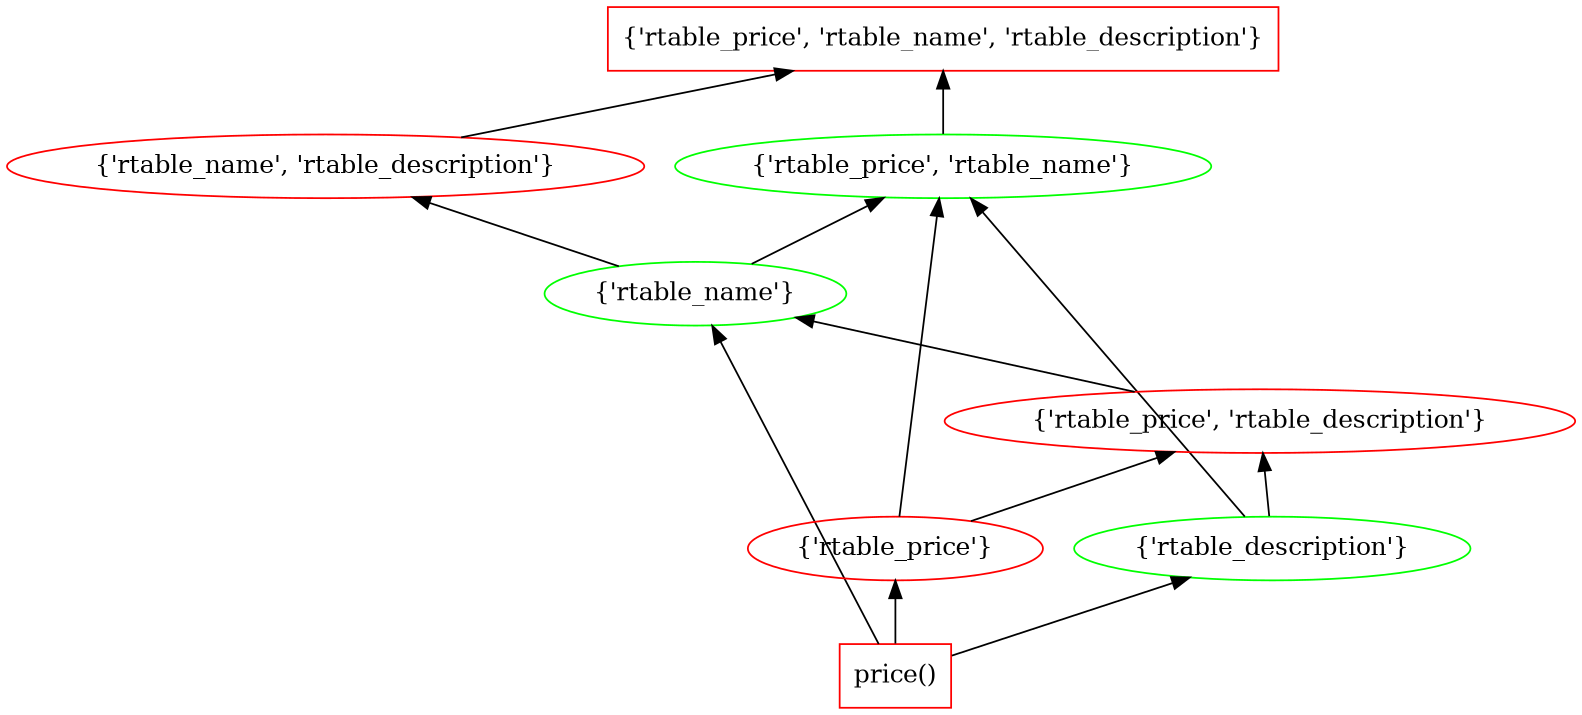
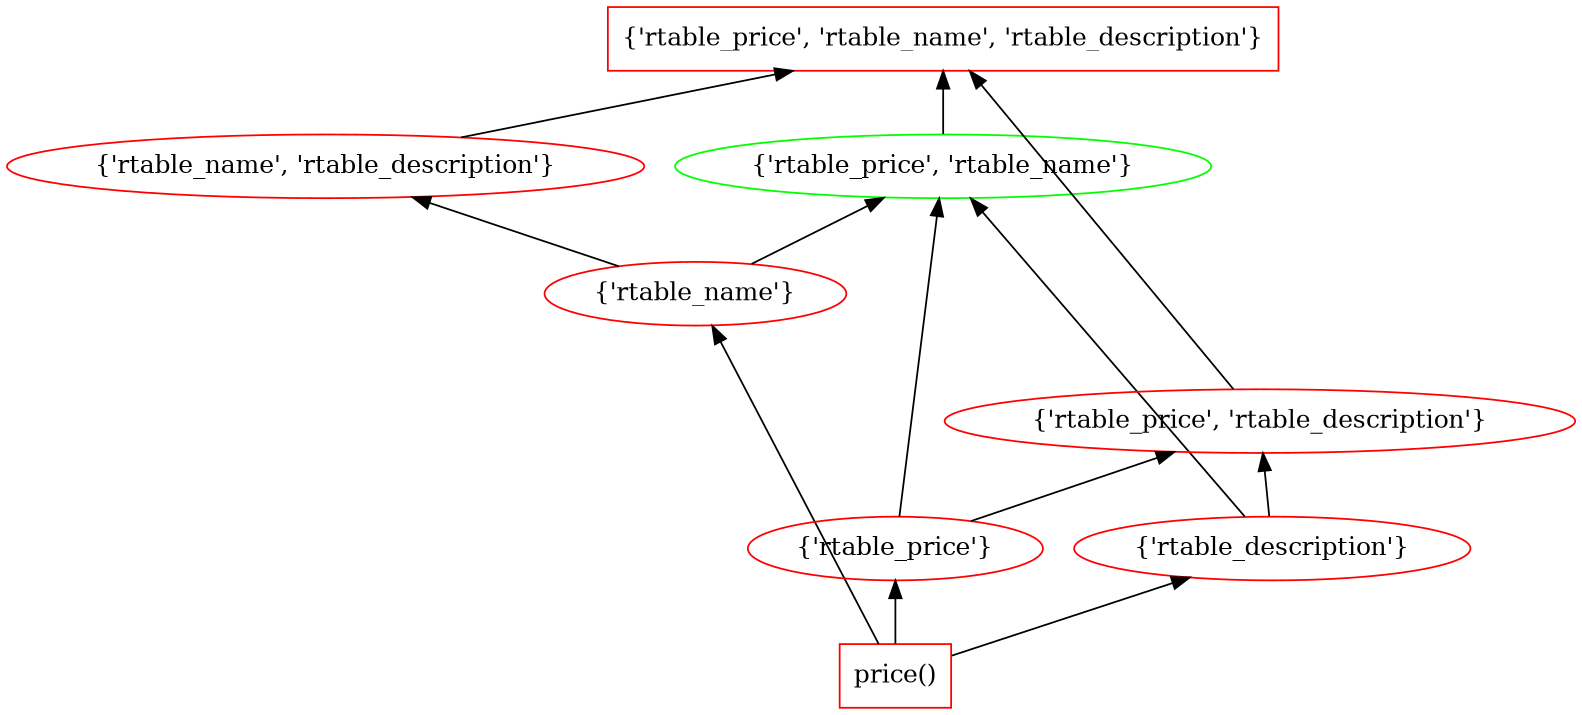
node "{'rtable_name'}": color green -> red
edge "{'rtable_price', 'rtable_description'}" -> "{'rtable_name'}": now "{'rtable_price', 'rtable_description'}" -> "{'rtable_price', 'rtable_name', 'rtable_description'}"
node "{'rtable_description'}": color green -> red
